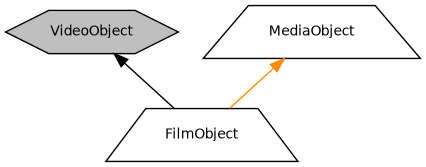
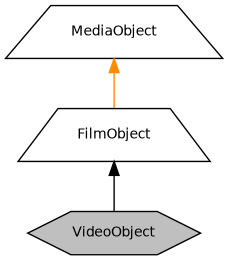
edge "FilmObject" -> "VideoObject": reversed
